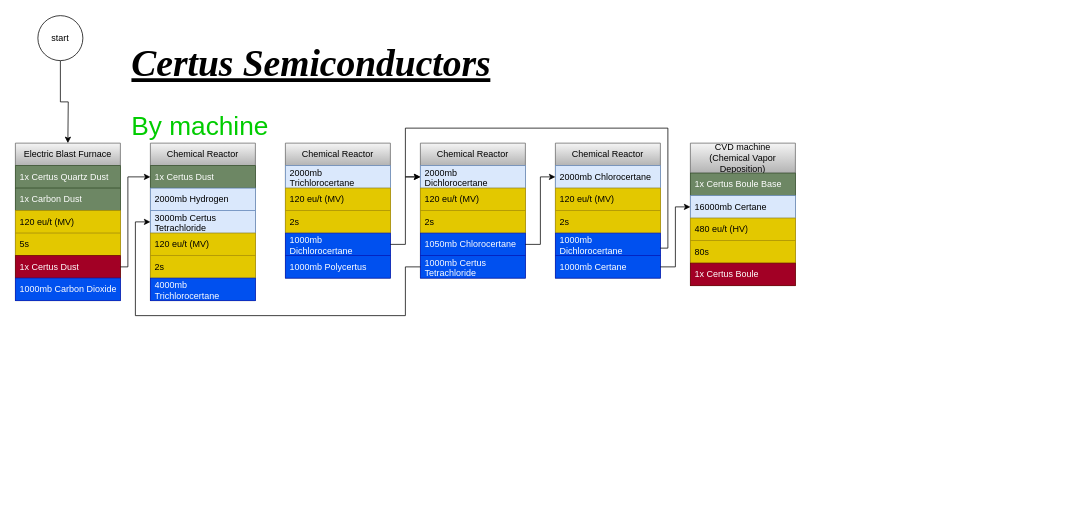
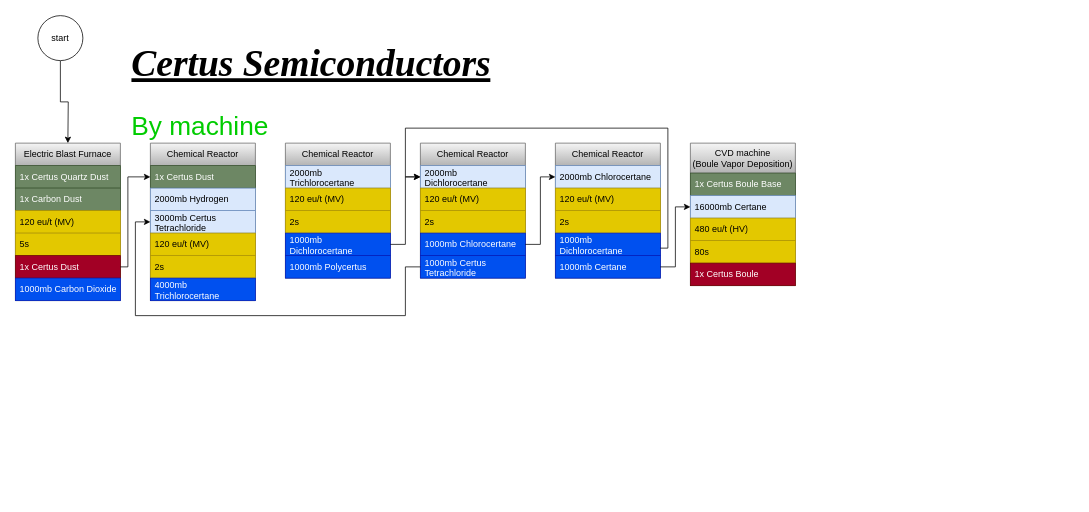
node "CVD machine (Chemical Vapor Deposition)": label "CVD machine (Chemical Vapor Deposition)" -> "CVD machine (Boule Vapor Deposition)"
node "1050mb Chlorocertane": label "1050mb Chlorocertane" -> "1000mb Chlorocertane"
